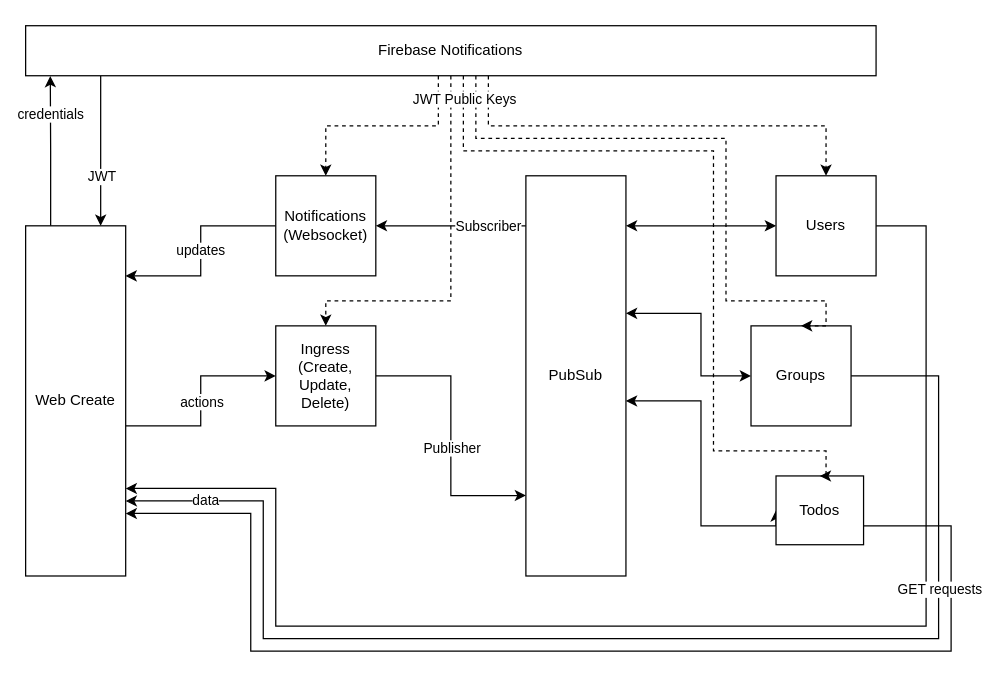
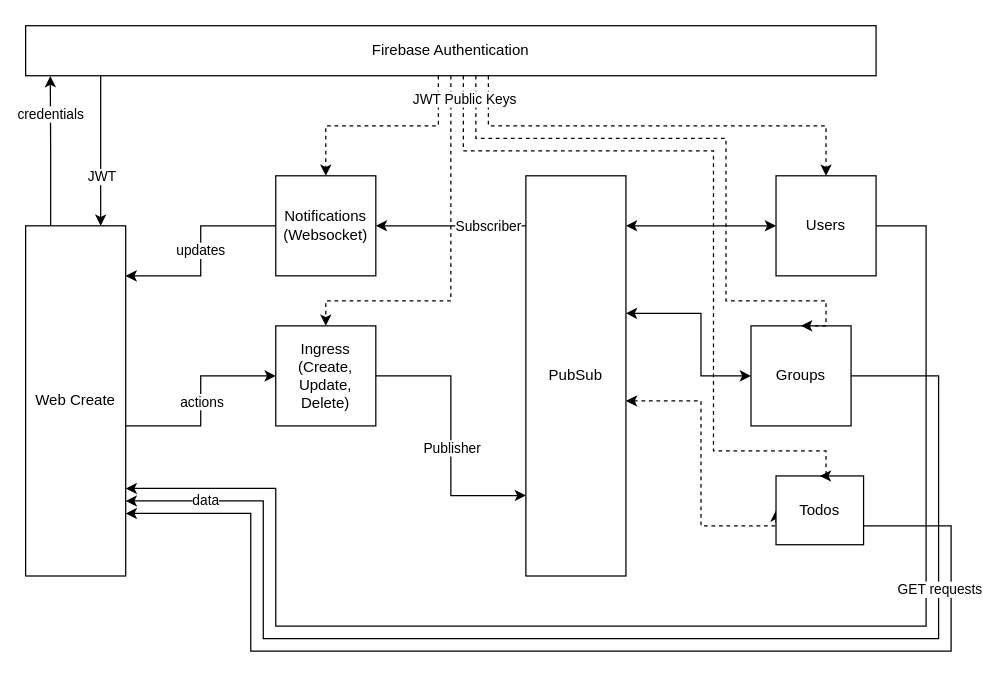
node "Firebase Notifications": label "Firebase Notifications" -> "Firebase Authentication"
edge "PubSub" -- "Todos": style solid -> dashed
